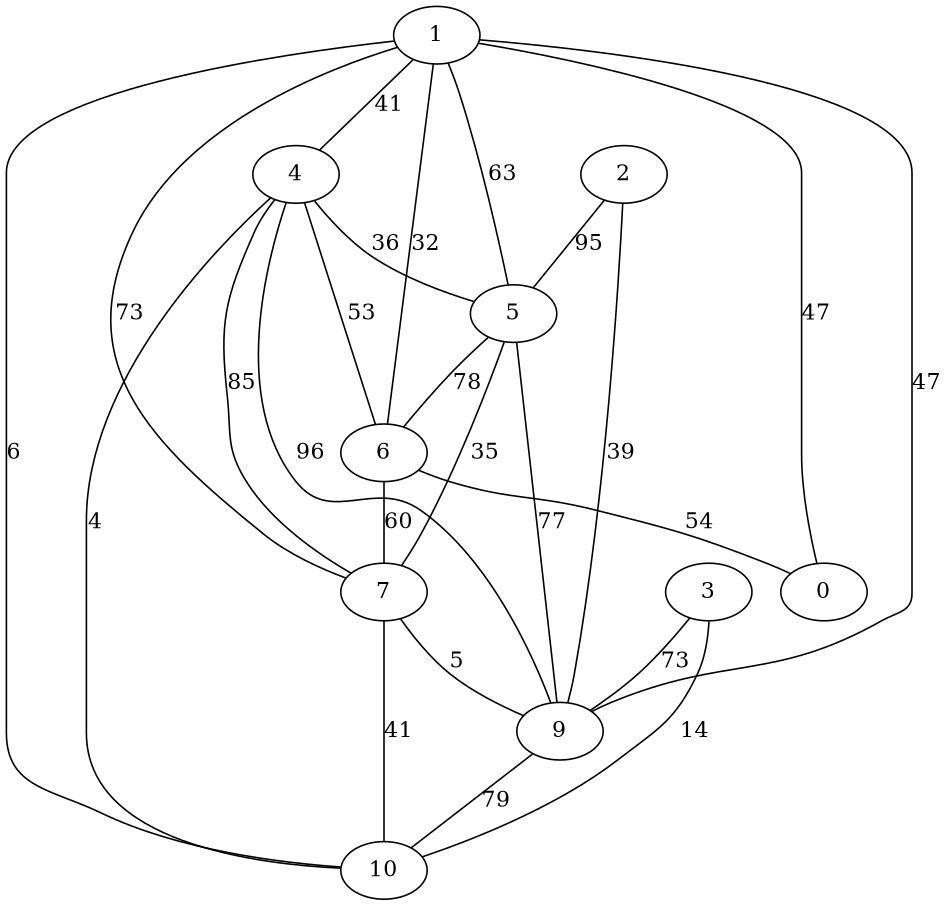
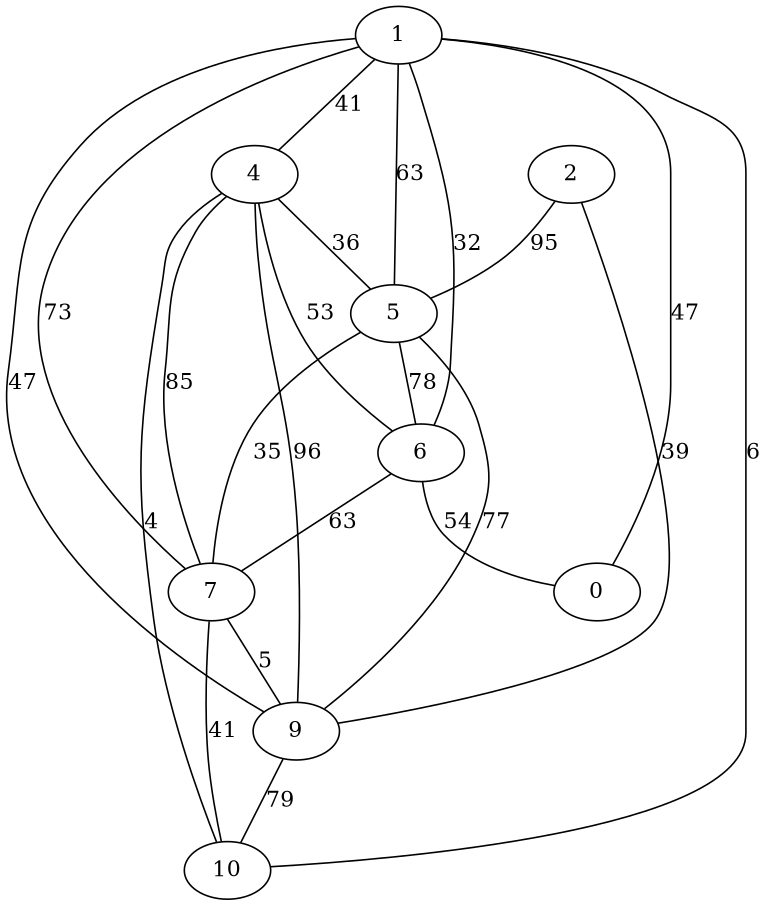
edge "6" -- "7": label "60" -> "63"
node "3": removed
